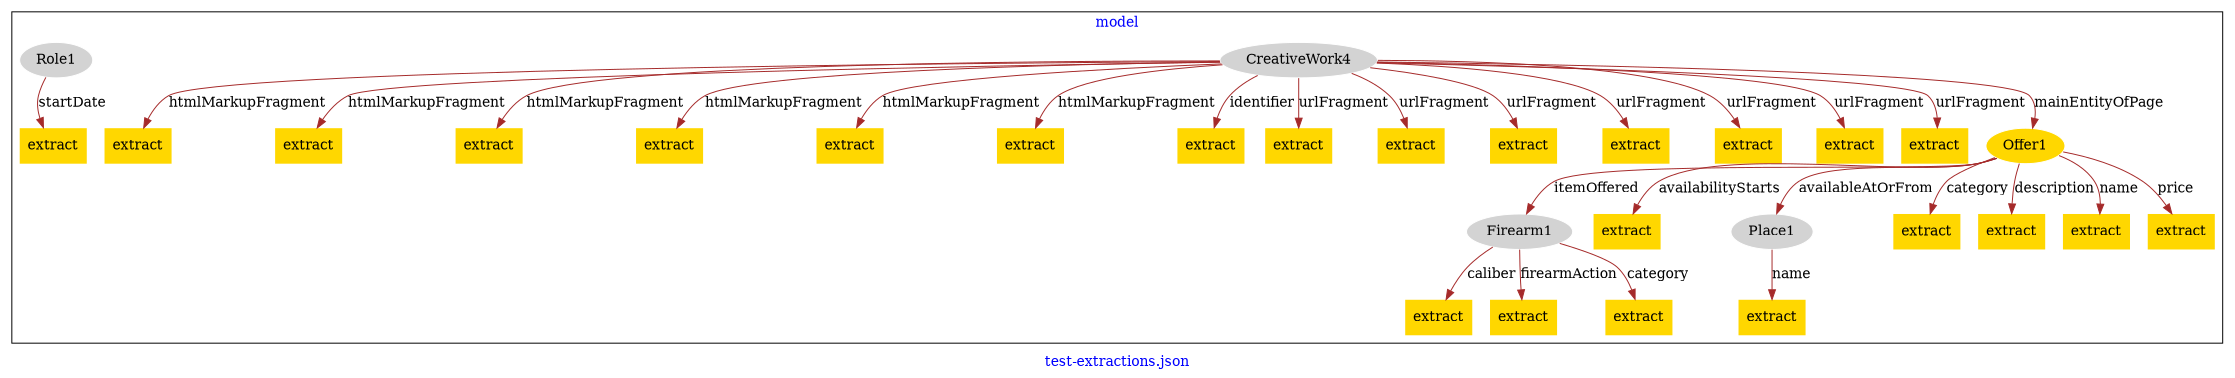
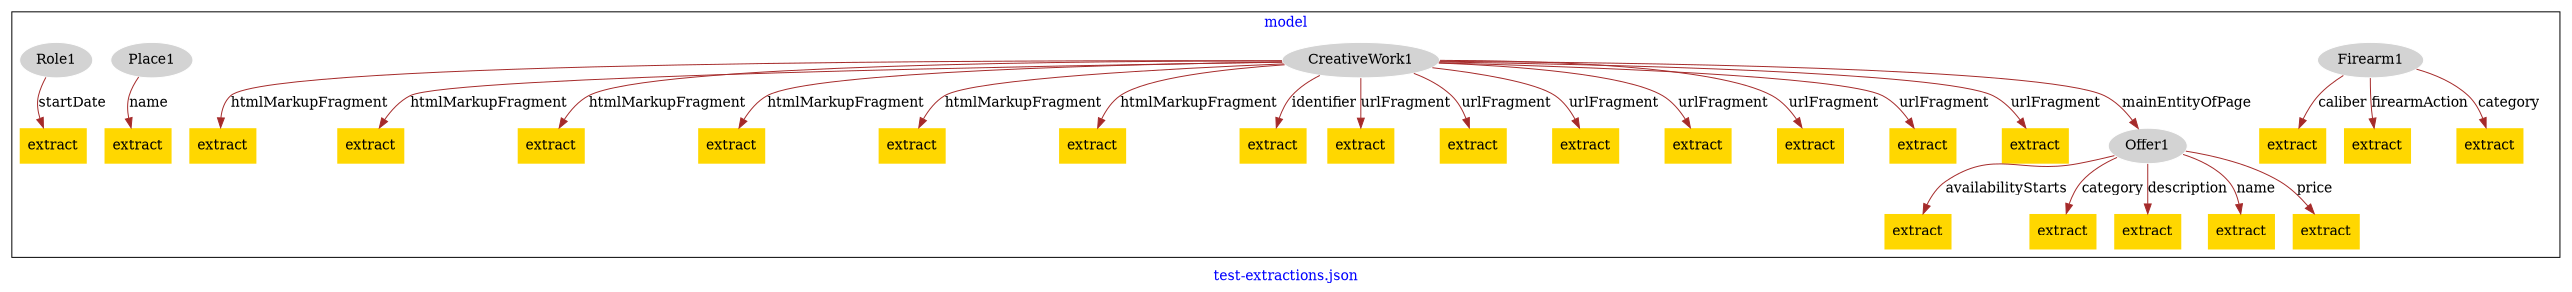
node "CreativeWork4": label "CreativeWork4" -> "CreativeWork1"
node "Offer1": fillcolor gold -> lightgray
edge "Offer1" -> "Place1": removed, label "availableAtOrFrom"
edge "Offer1" -> "Firearm1": removed, label "itemOffered"
